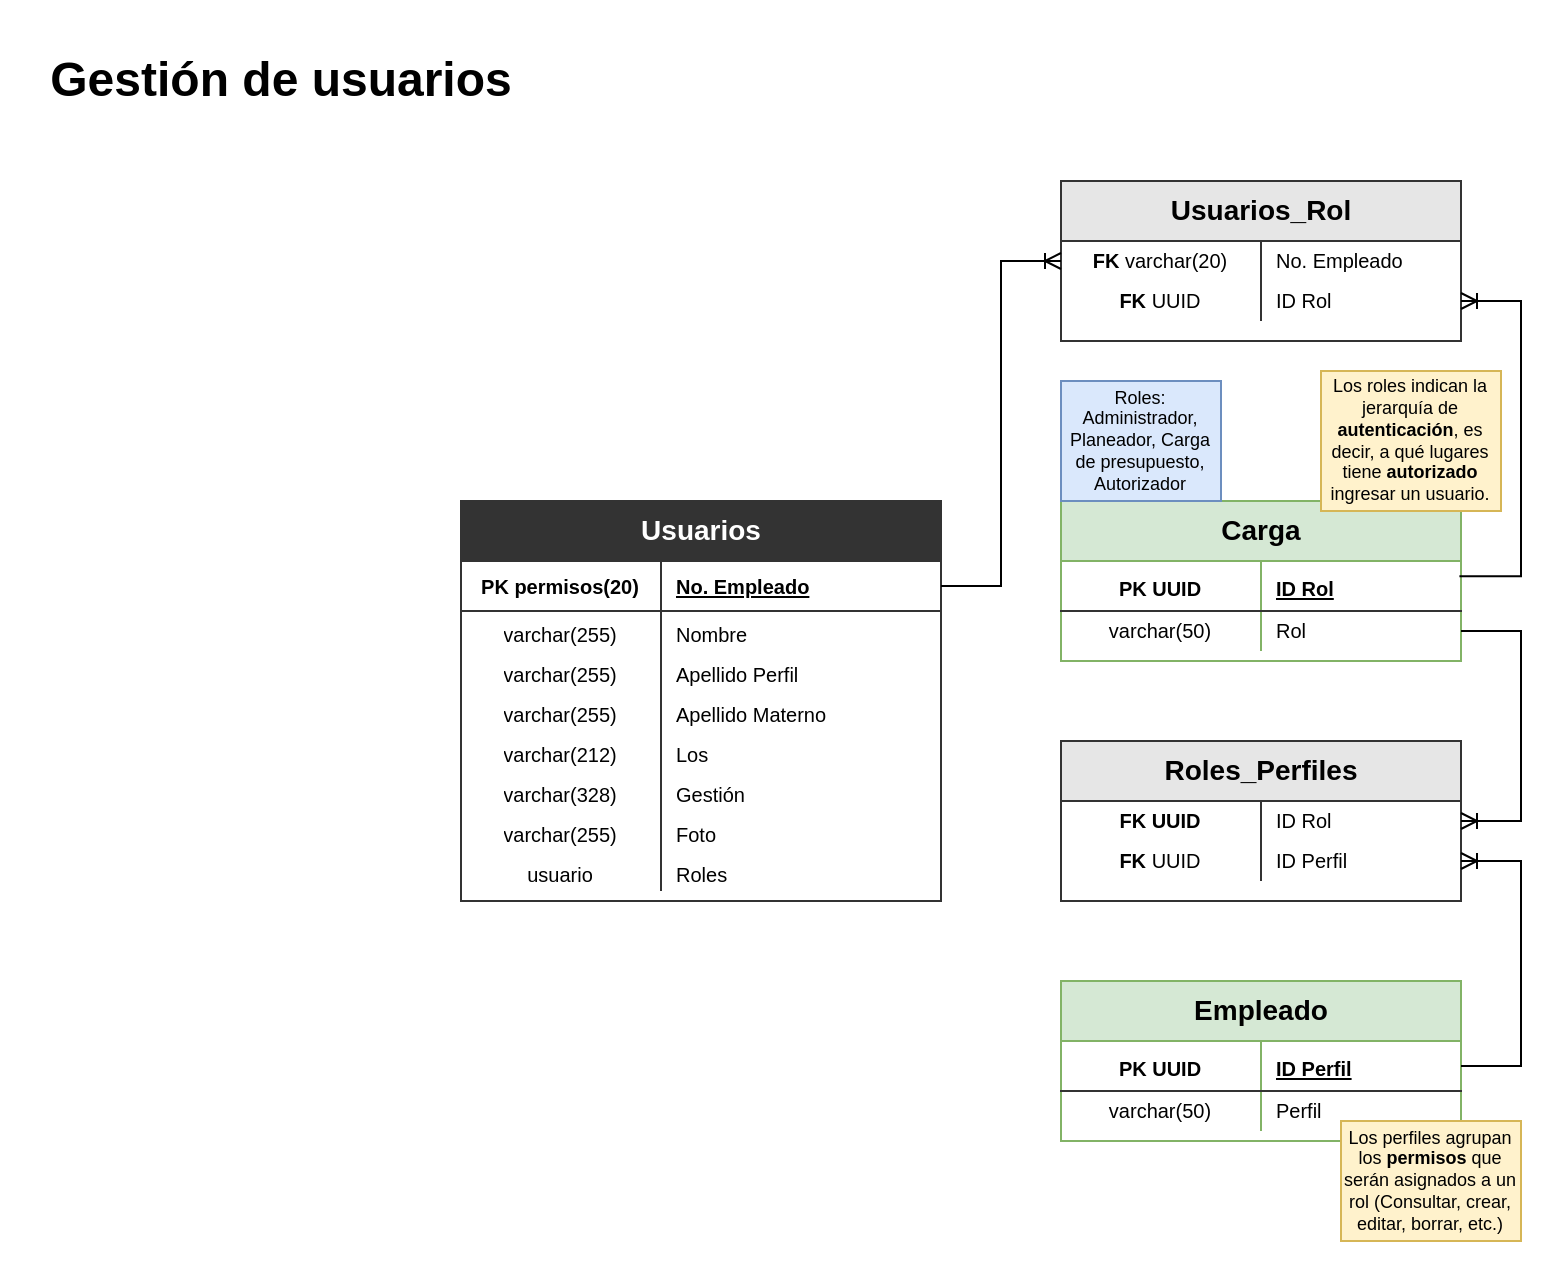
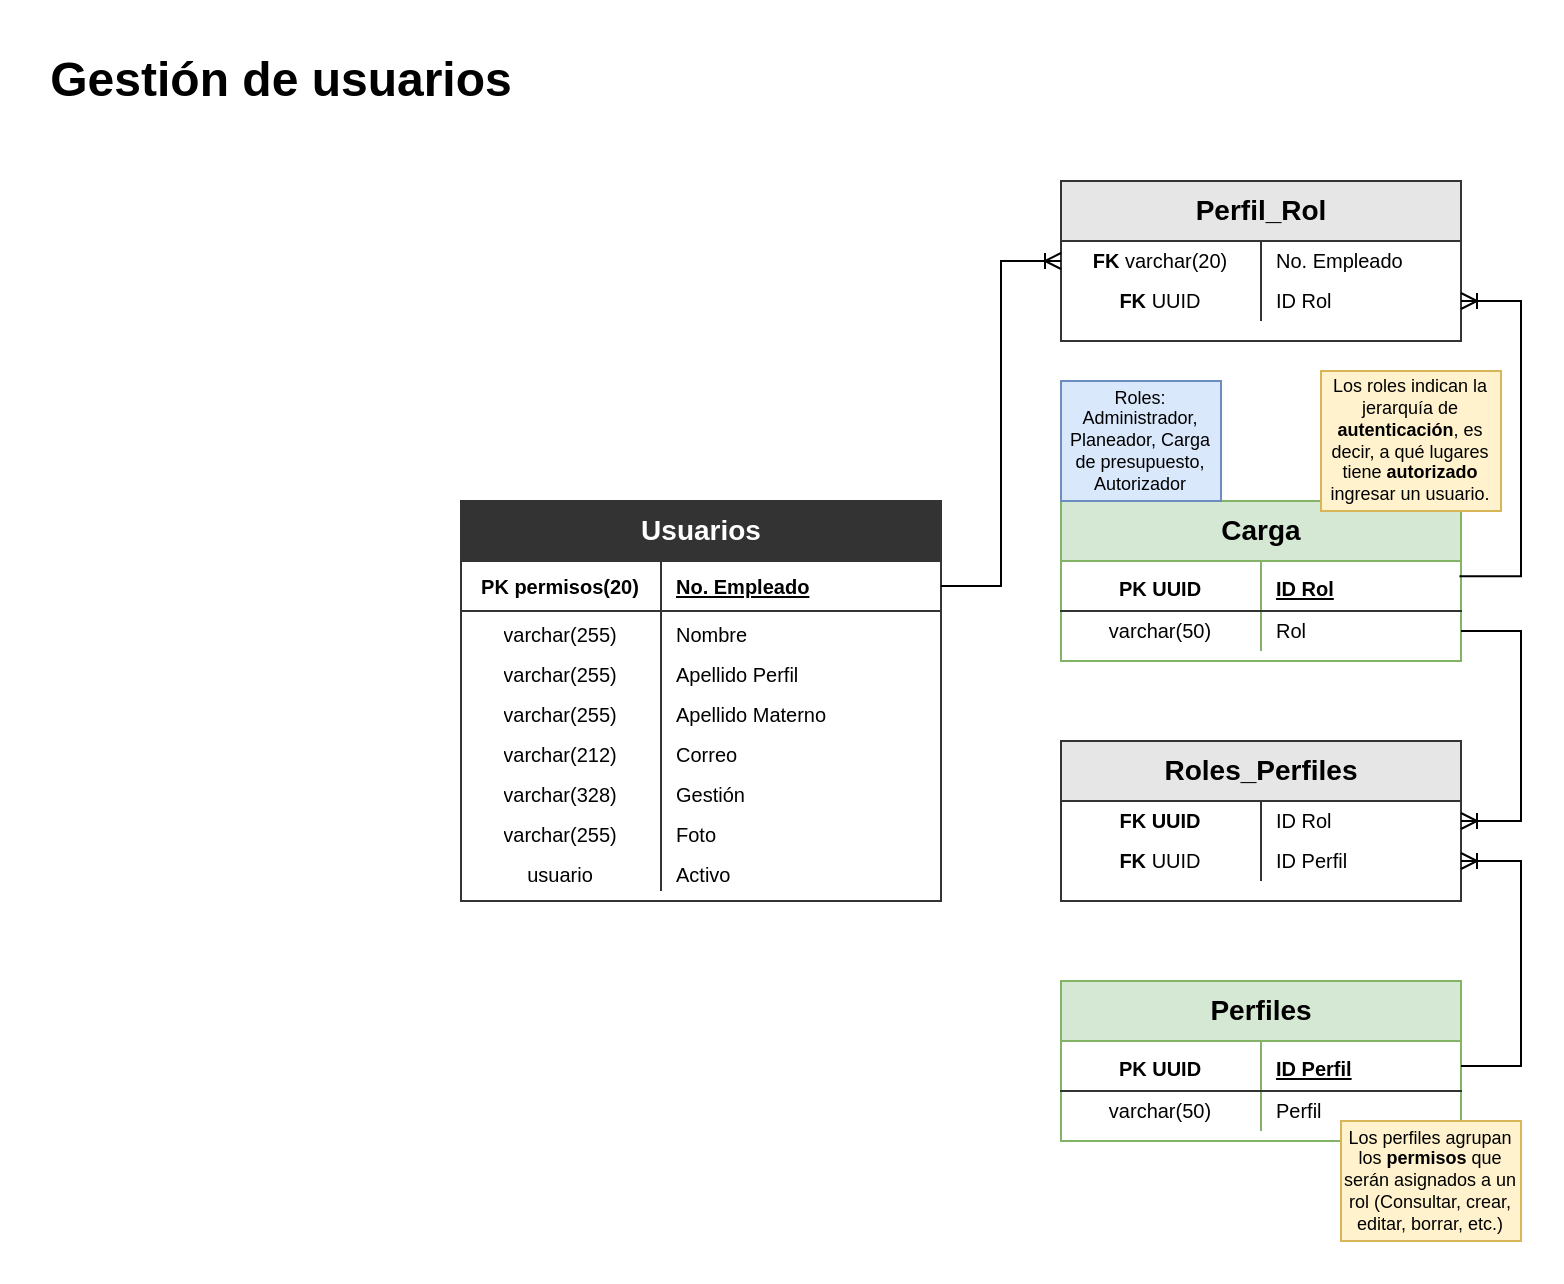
node "Usuarios_Rol": label "Usuarios_Rol" -> "Perfil_Rol"
node "Los": label "Los" -> "Correo"
node "Roles": label "Roles" -> "Activo"
node "Empleado": label "Empleado" -> "Perfiles"
